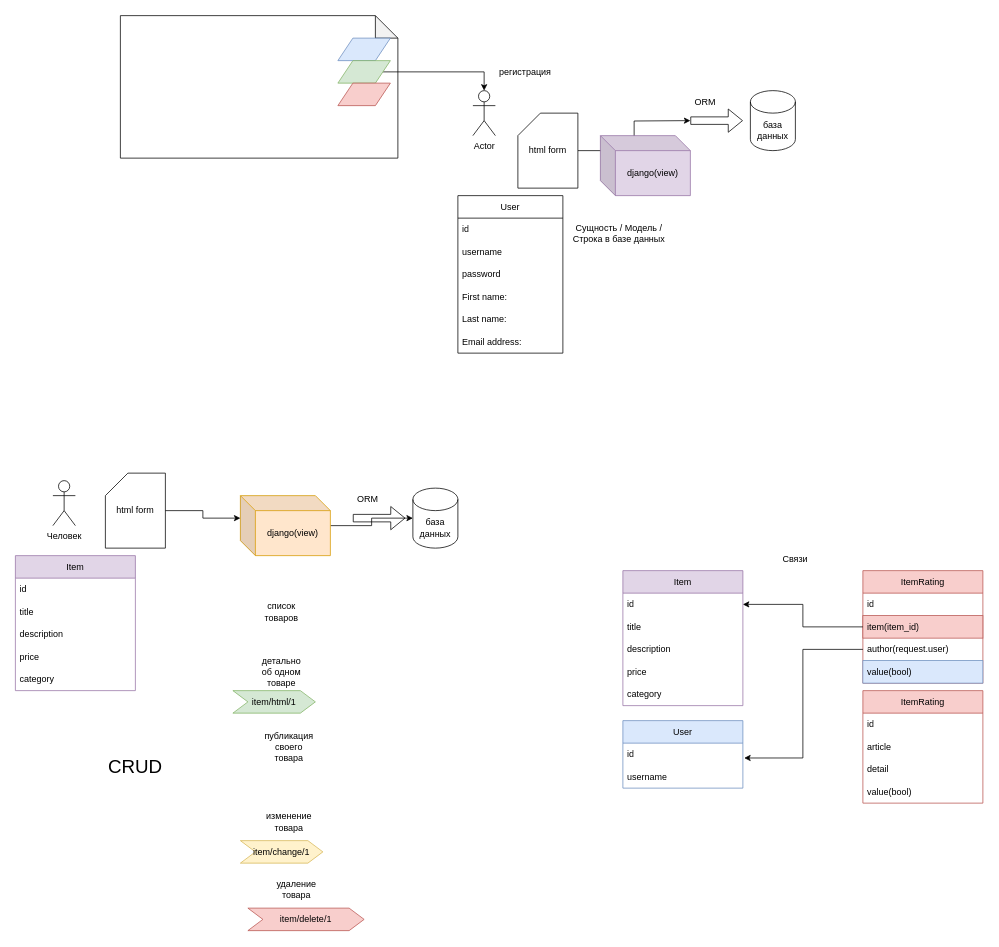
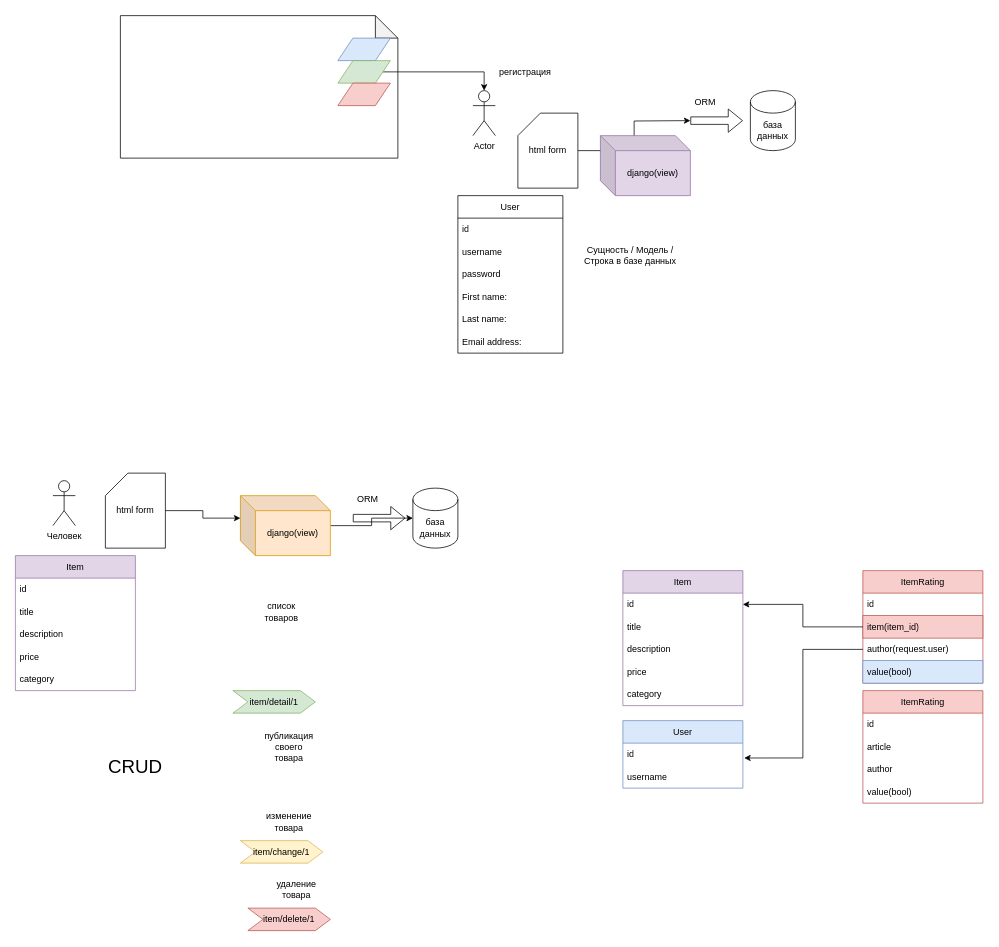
node "Сущность / Модель / Строка в базе данных": moved (619, 233) -> (630, 255)
node "Связи": removed
node "детально об одном товаре": removed
node "item/html/1": label "item/html/1" -> "item/detail/1"
node "detail": label "detail" -> "author"
node "item/delete/1": size 116x23 -> 83x23
